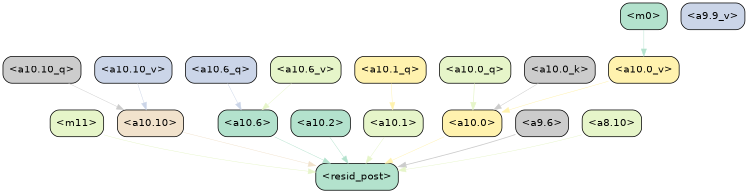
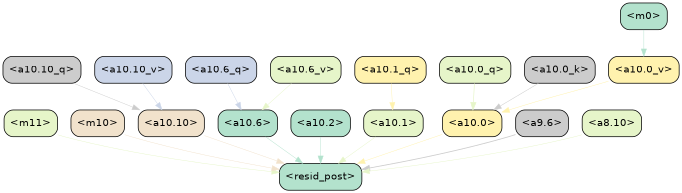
node "<a9.9_v>": removed
node "<m10>": added
